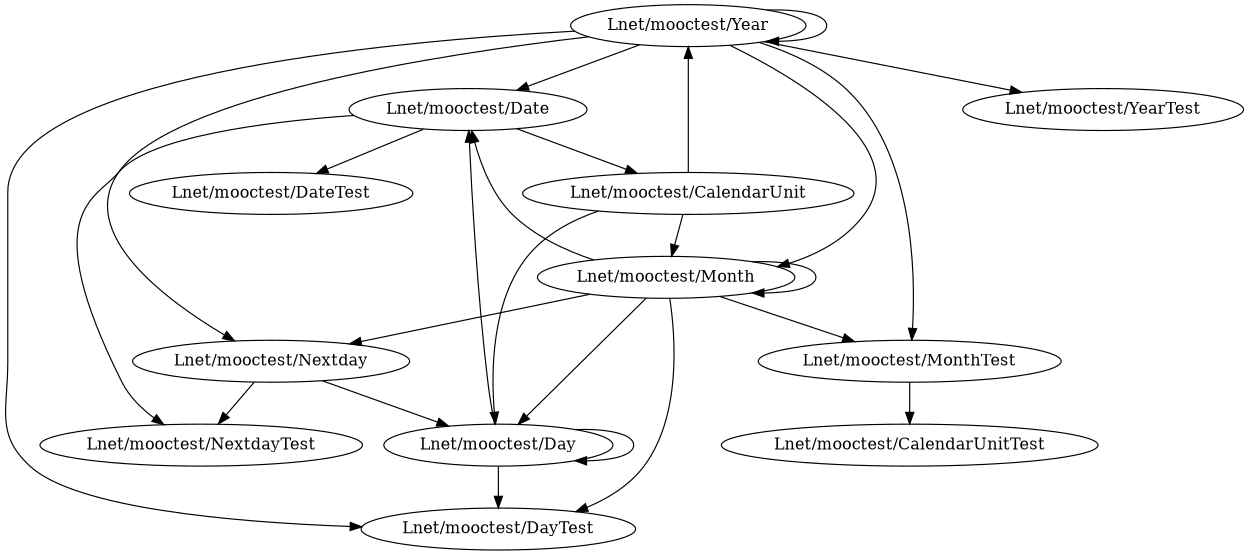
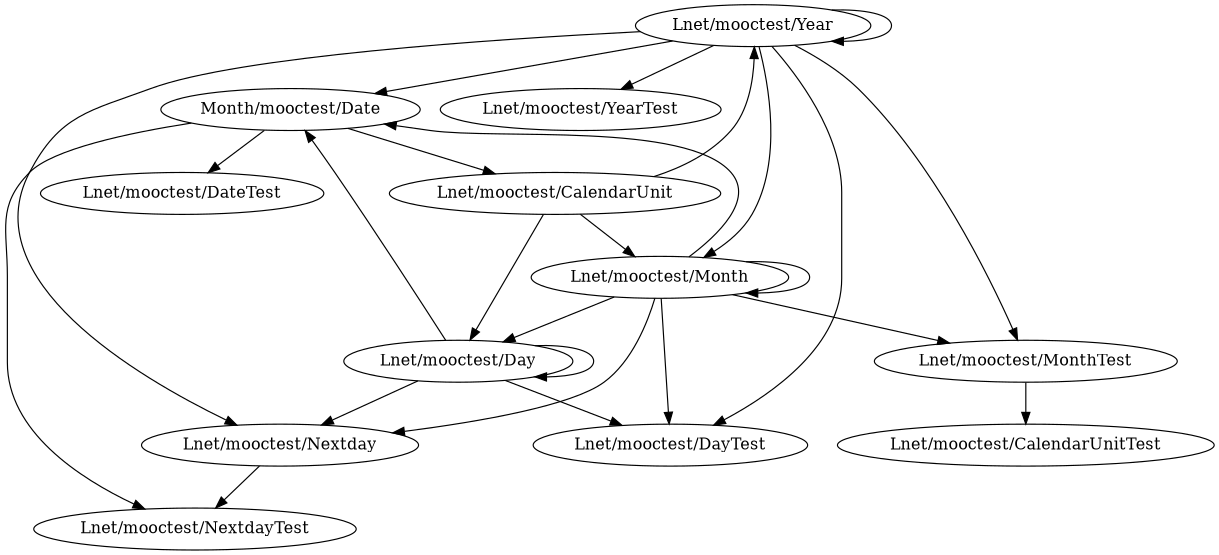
node "Lnet/mooctest/Date": label "Lnet/mooctest/Date" -> "Month/mooctest/Date"
edge "Lnet/mooctest/Nextday" -> "Lnet/mooctest/Day": reversed
